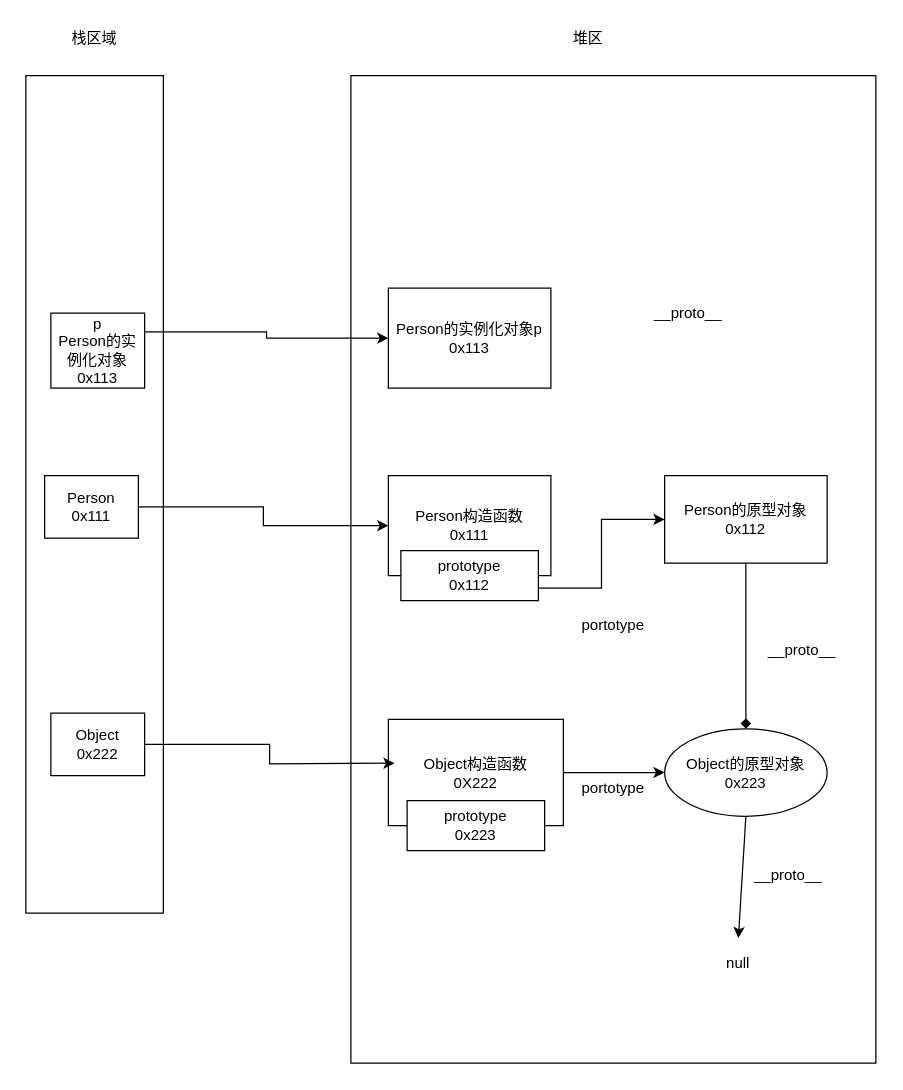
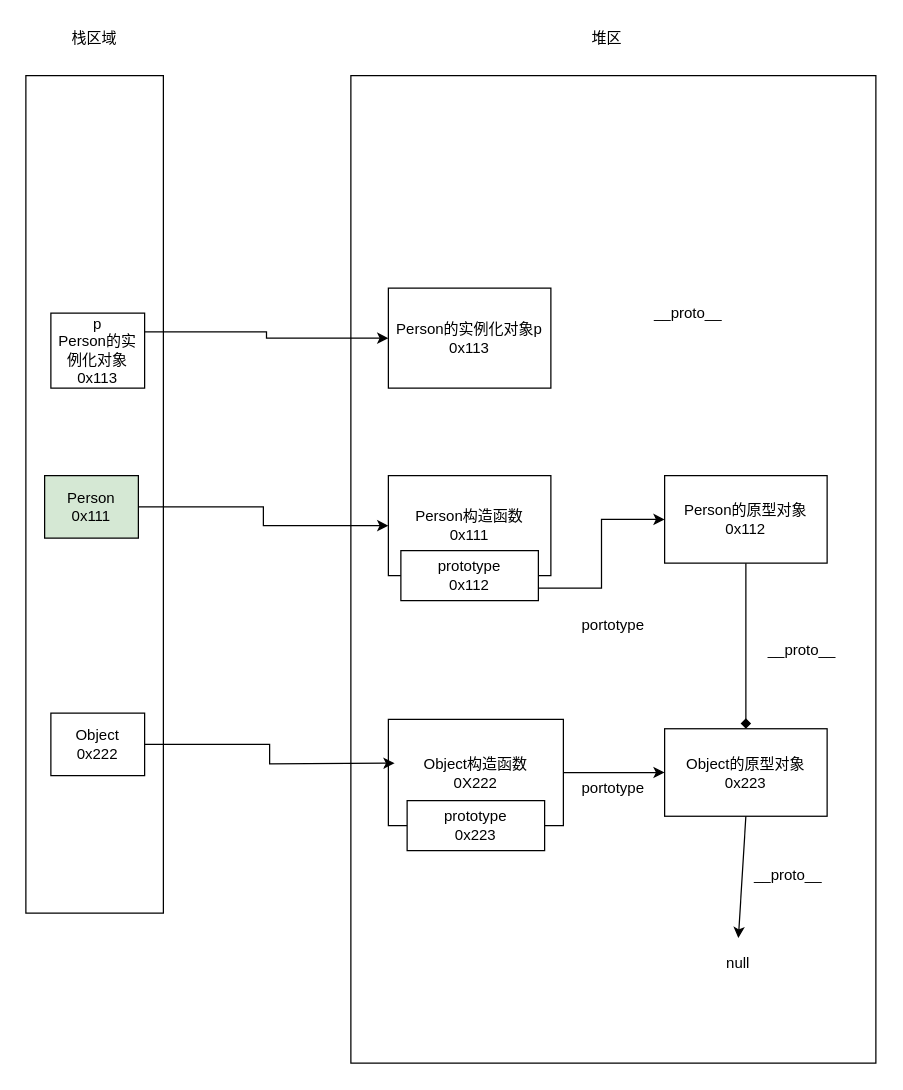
node "堆区": moved (588, 38) -> (607, 38)
node "Person 0x111": fillcolor #ffffff -> #d5e8d4
node "Object的原型对象 0x223": shape ellipse -> rectangle
